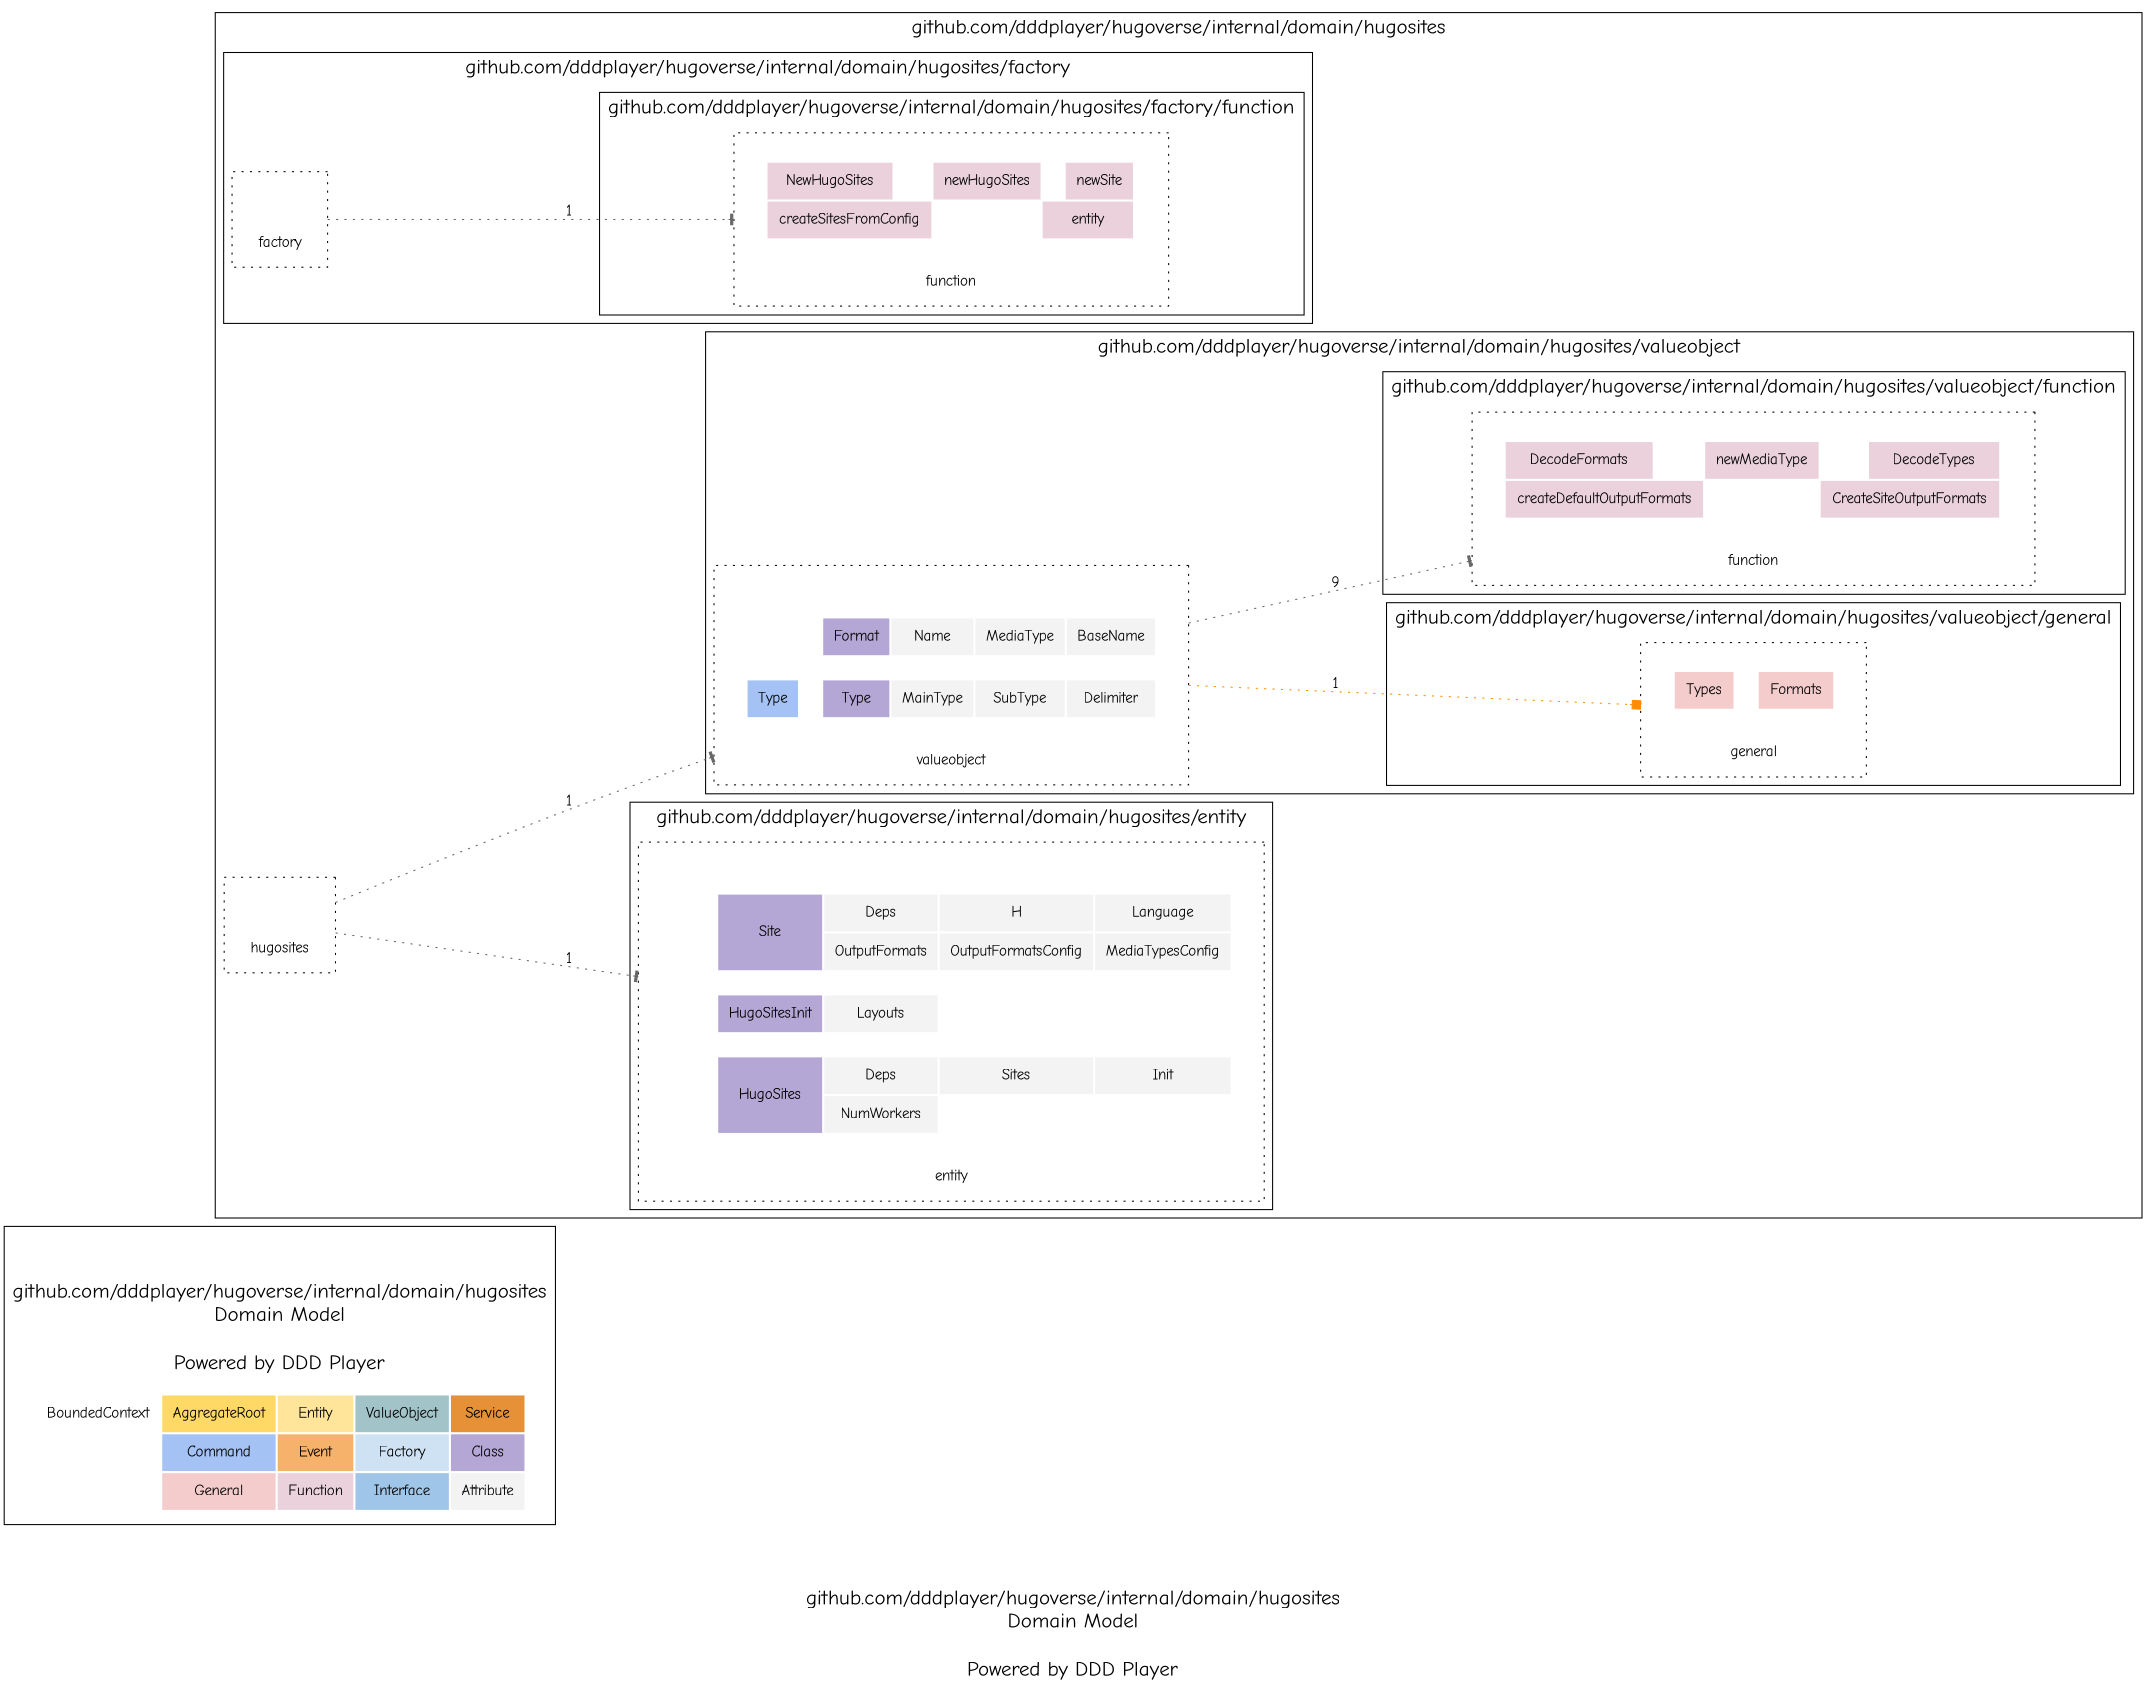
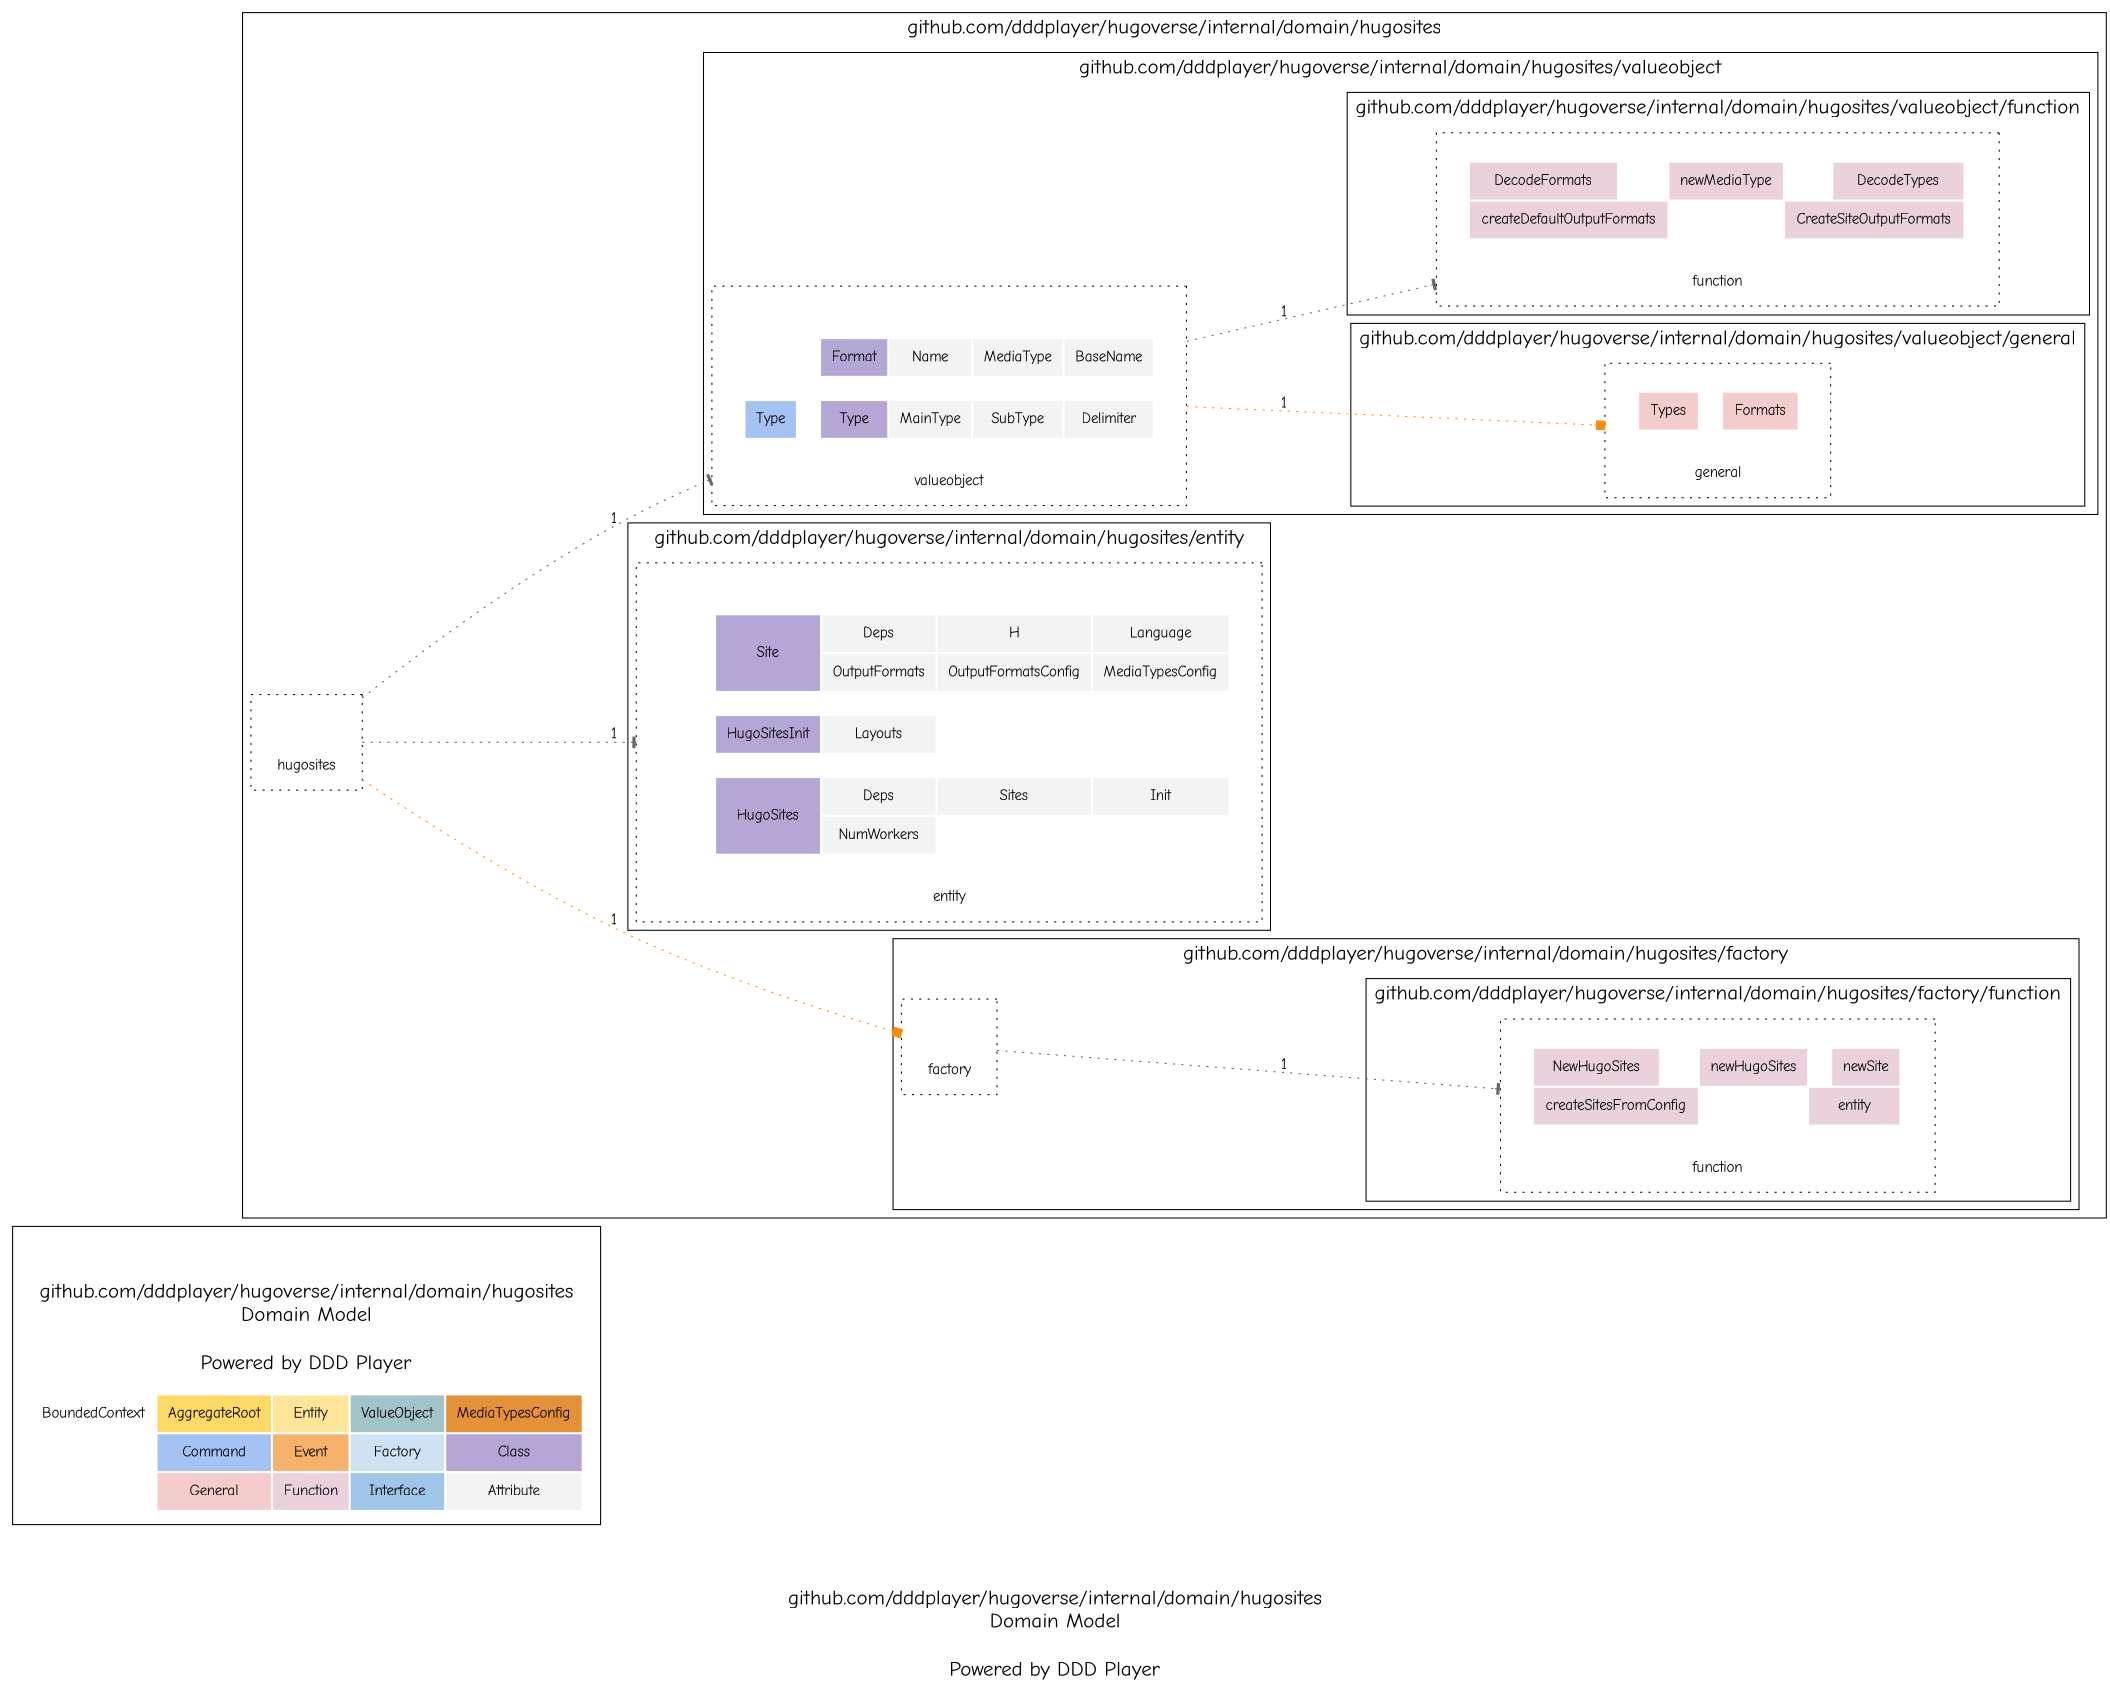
edge "Format" -> "DecodeFormats": label "9" -> "1"
edge "hugosites" -> "factory": added, label "1"
node "BoundedContext": text "Service" -> "MediaTypesConfig"
